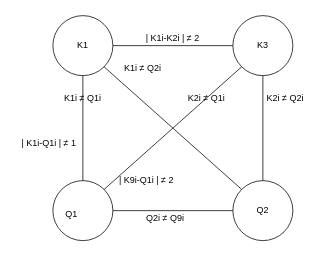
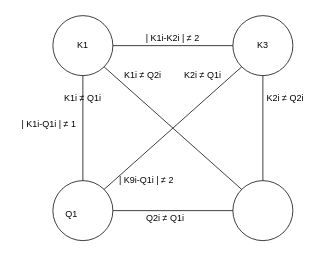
node "K1i ≠ Q2i": moved (143, 68) -> (143, 75)
node "K2i ≠ Q1i": moved (207, 98) -> (203, 75)
node "| K1i-Q1i | ≠ 1": moved (49, 143) -> (49, 124)
node "Q2": removed
node "Q2i ≠ Q9i": label "Q2i ≠ Q9i" -> "Q2i ≠ Q1i"
